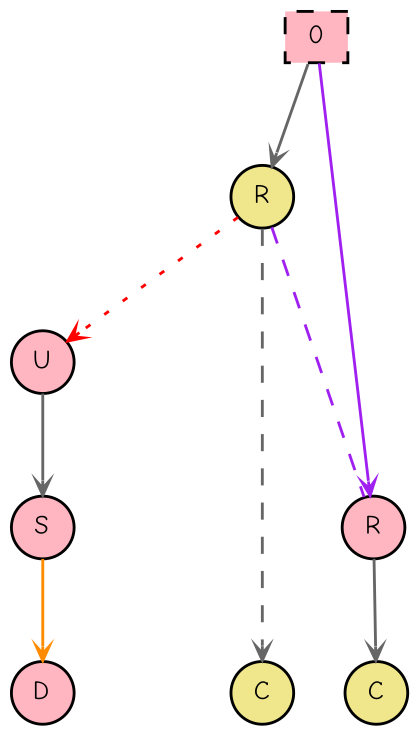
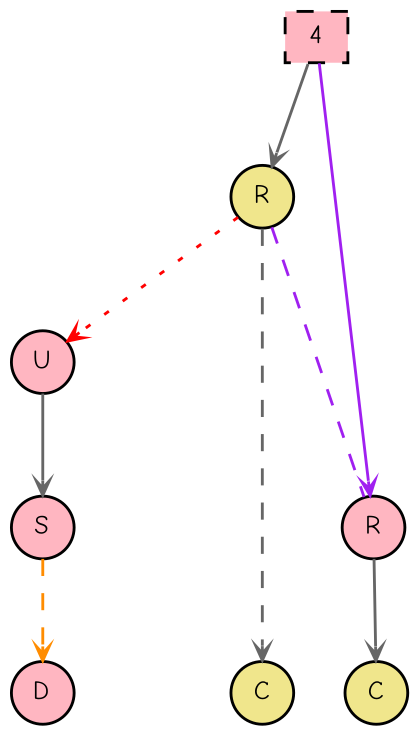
node "0": label "0" -> "4"
edge "S" -> "D": style solid -> dashed
